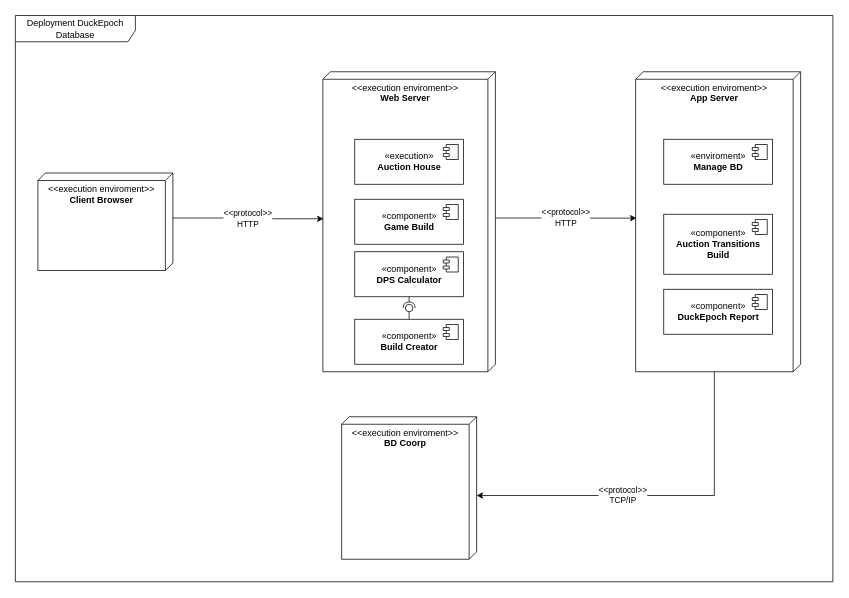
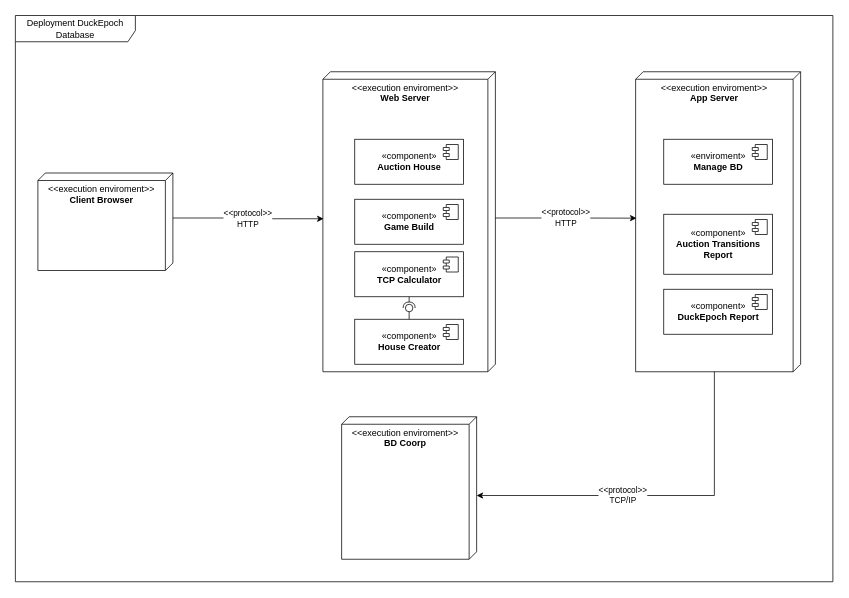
node "«execution» Auction House": label "«execution» Auction House" -> "«component» Auction House"
node "«component» Auction Transitions Build": label "«component» Auction Transitions Build" -> "«component» Auction Transitions Report"
node "«component» DPS Calculator": label "«component» DPS Calculator" -> "«component» TCP Calculator"
node "«component» Build Creator": label "«component» Build Creator" -> "«component» House Creator"
